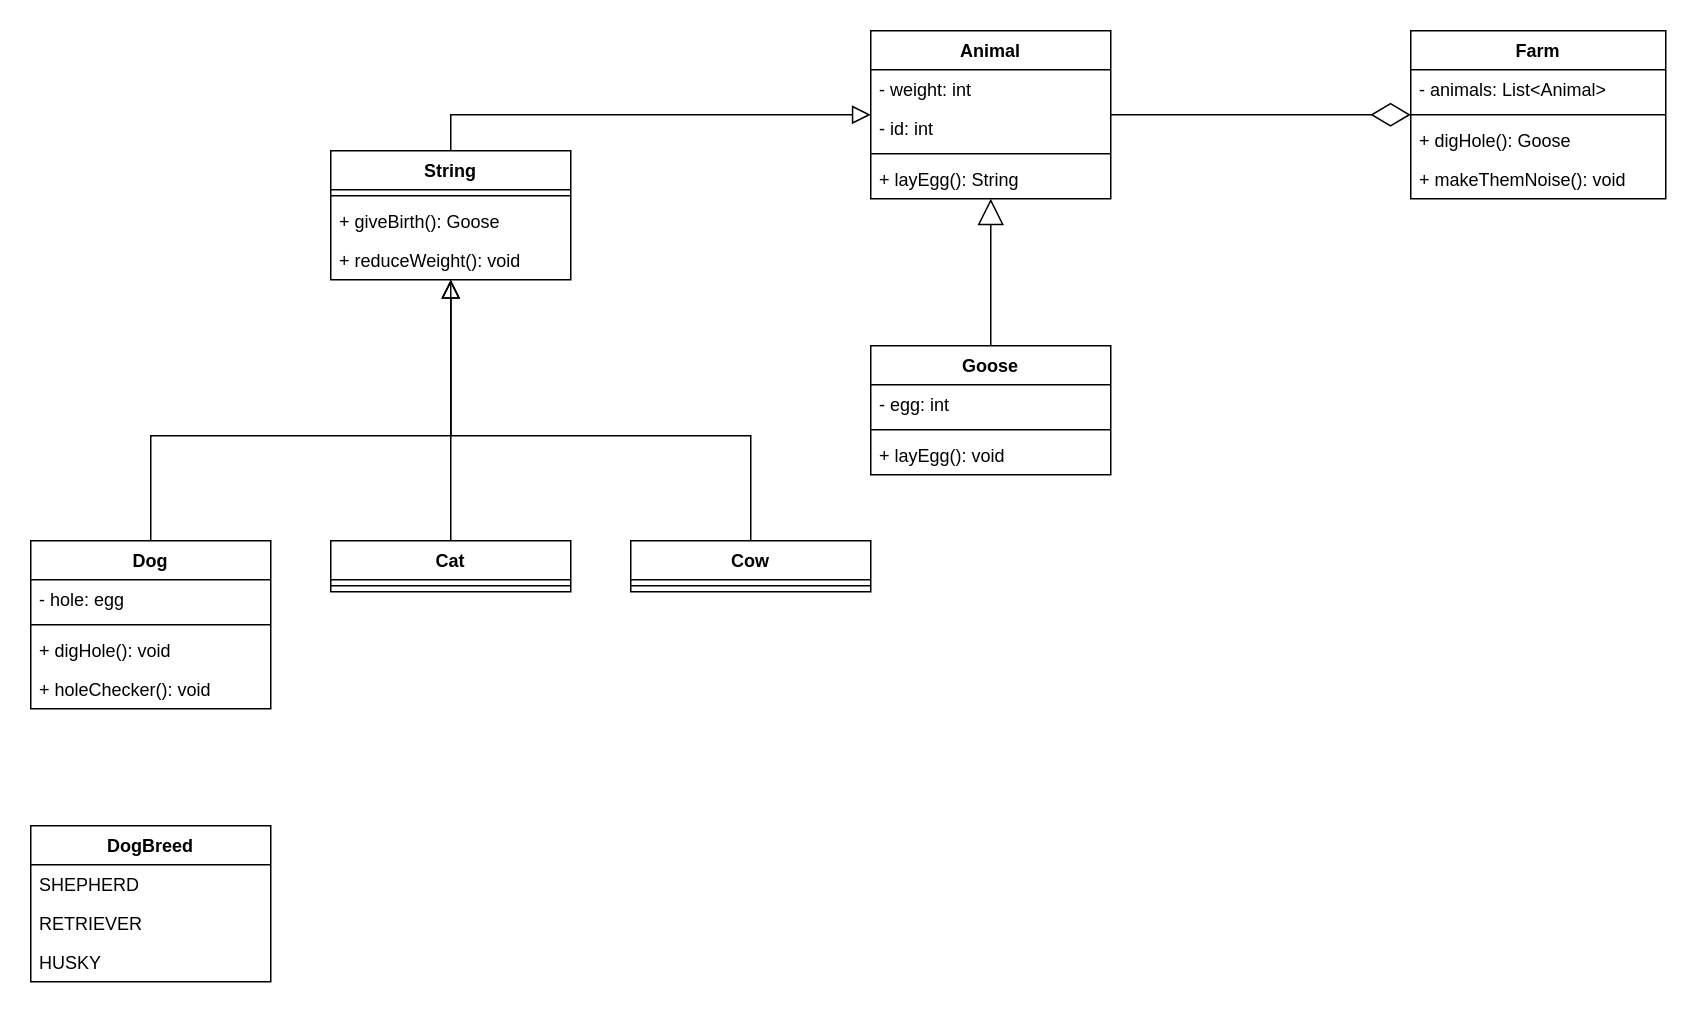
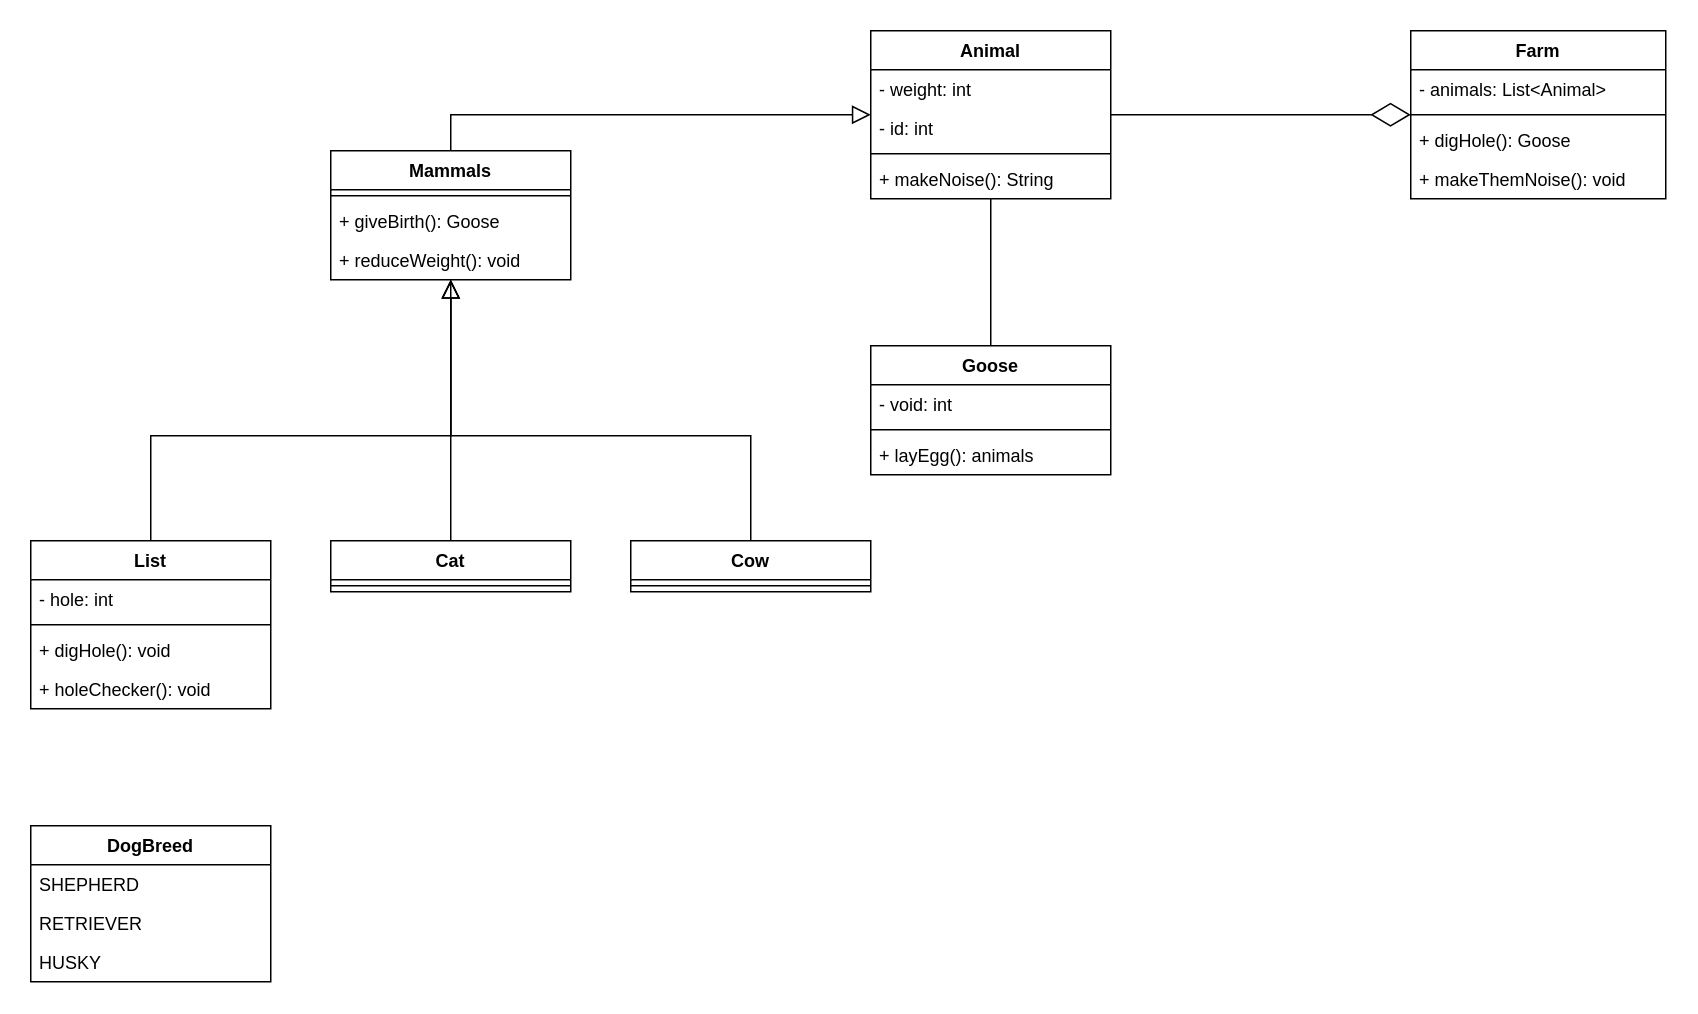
node "String": label "String" -> "Mammals"
node "+ layEgg(): String": label "+ layEgg(): String" -> "+ makeNoise(): String"
edge "Goose" -> "Animal": arrowhead block -> none
node "- egg: int": label "- egg: int" -> "- void: int"
node "+ layEgg(): void": label "+ layEgg(): void" -> "+ layEgg(): animals"
node "Dog": label "Dog" -> "List"
node "- hole: egg": label "- hole: egg" -> "- hole: int"
